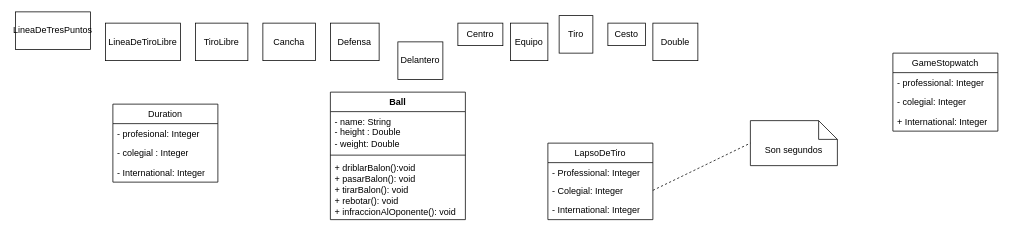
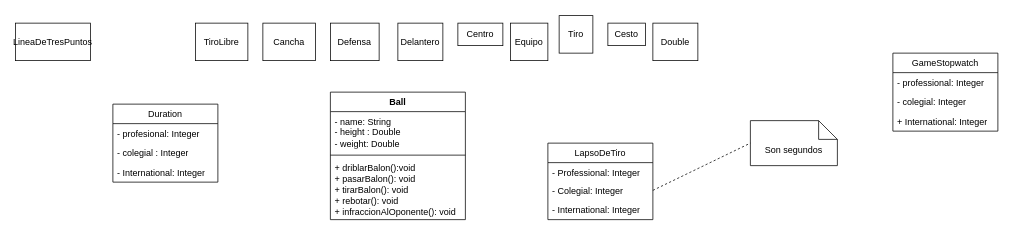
node "LineaDeTresPuntos": moved (53, 30) -> (53, 42)
node "LineaDeTiroLibre": removed
node "Delantero": moved (420, 60) -> (420, 42)
